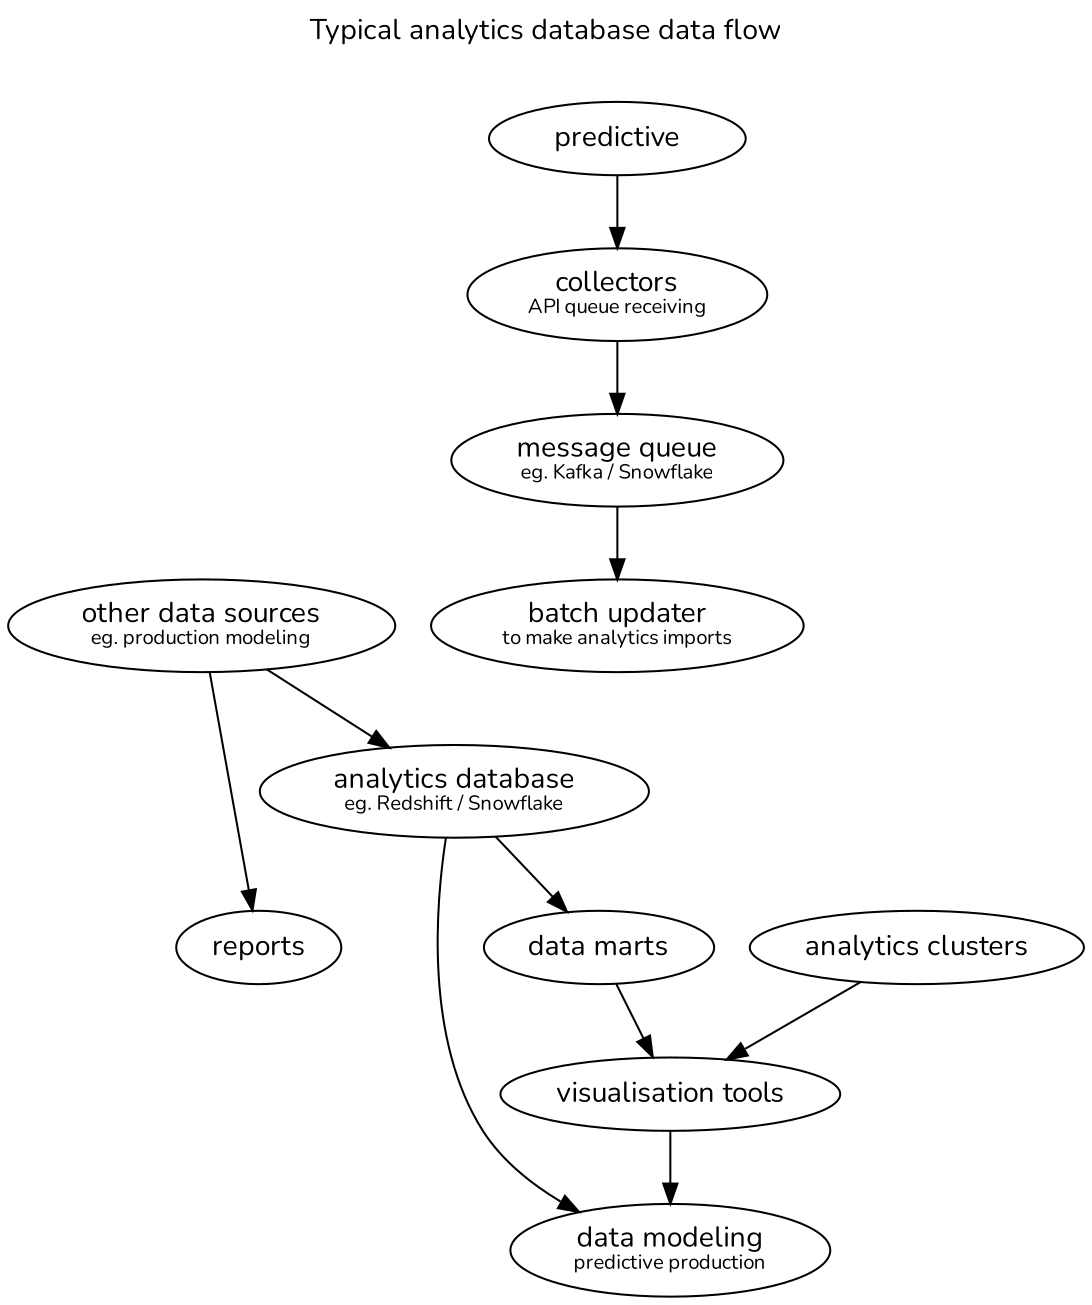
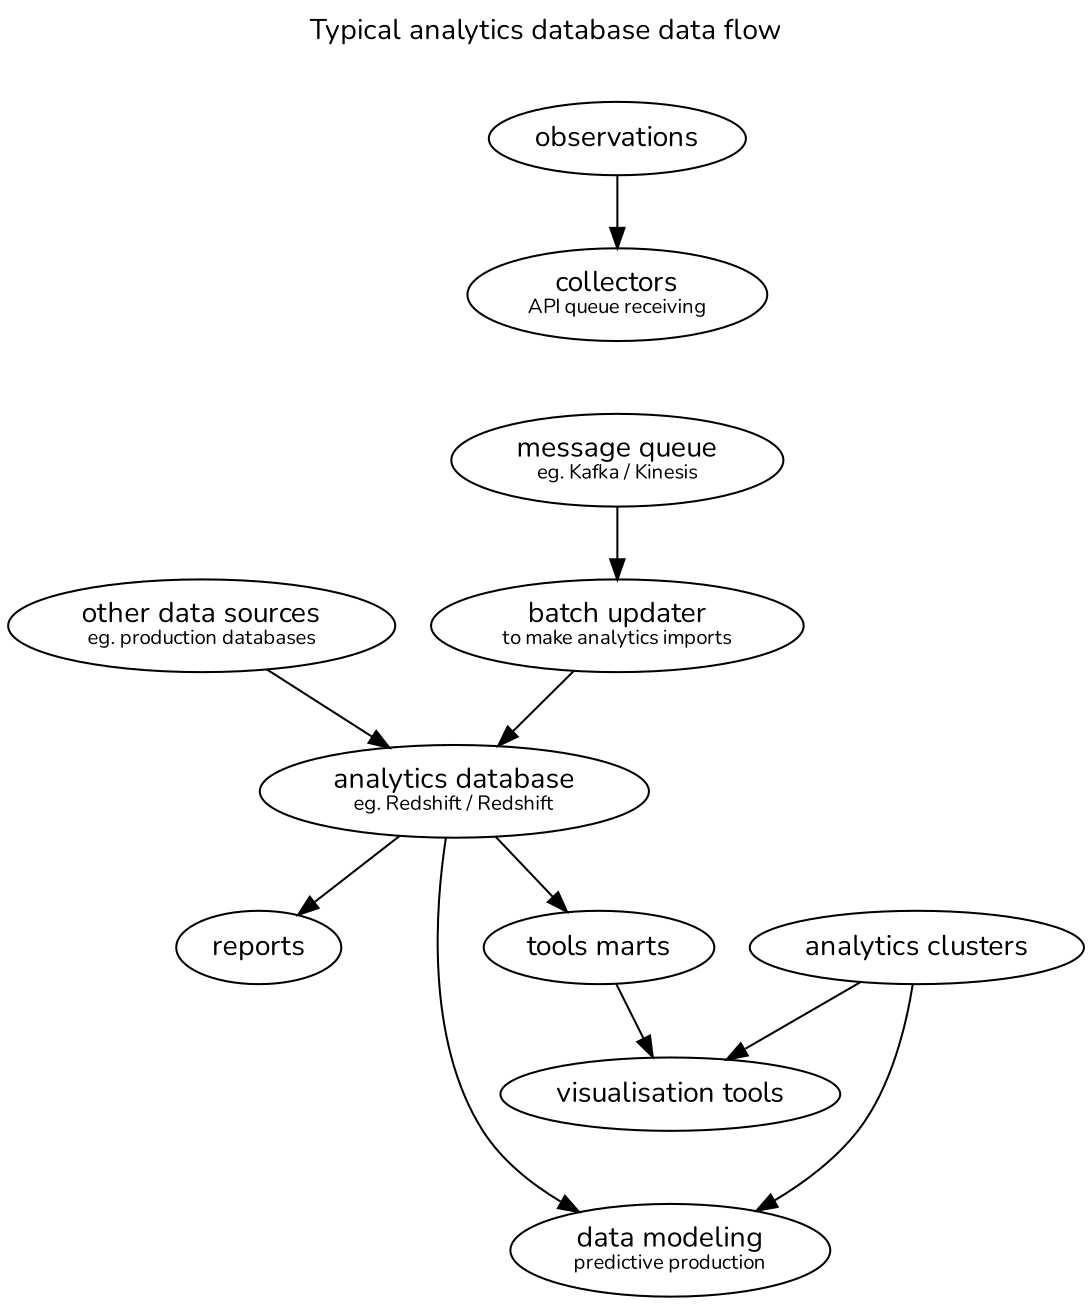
node "predictive": label "predictive" -> "observations"
edge "collectors" -> "message queue": removed
node "message queue": text "eg. Kafka / Snowflake" -> "eg. Kafka / Kinesis"
node "other data sources": text "eg. production modeling" -> "eg. production databases"
edge "batch updater" -> "analytics database": added
edge "other data sources" -> "reports": now "analytics database" -> "reports"
node "analytics database": text "eg. Redshift / Snowflake" -> "eg. Redshift / Redshift"
node "data marts": label "data marts" -> "tools marts"
edge "visualisation tools" -> "data modeling": now "analytics clusters" -> "data modeling"
